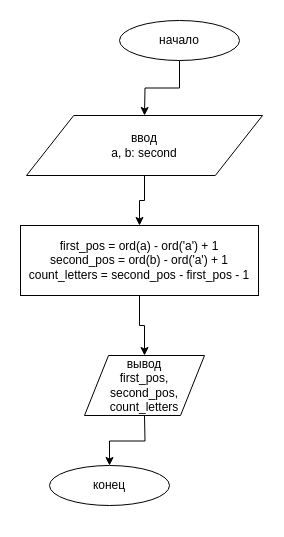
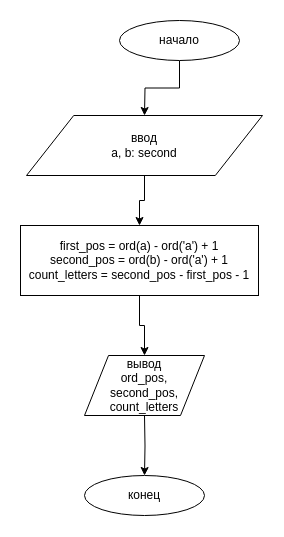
node "вывод first_pos, second_pos, count_letters": label "вывод first_pos, second_pos, count_letters" -> "вывод ord_pos, second_pos, count_letters"
node "конец": moved (110, 486) -> (145, 496)
